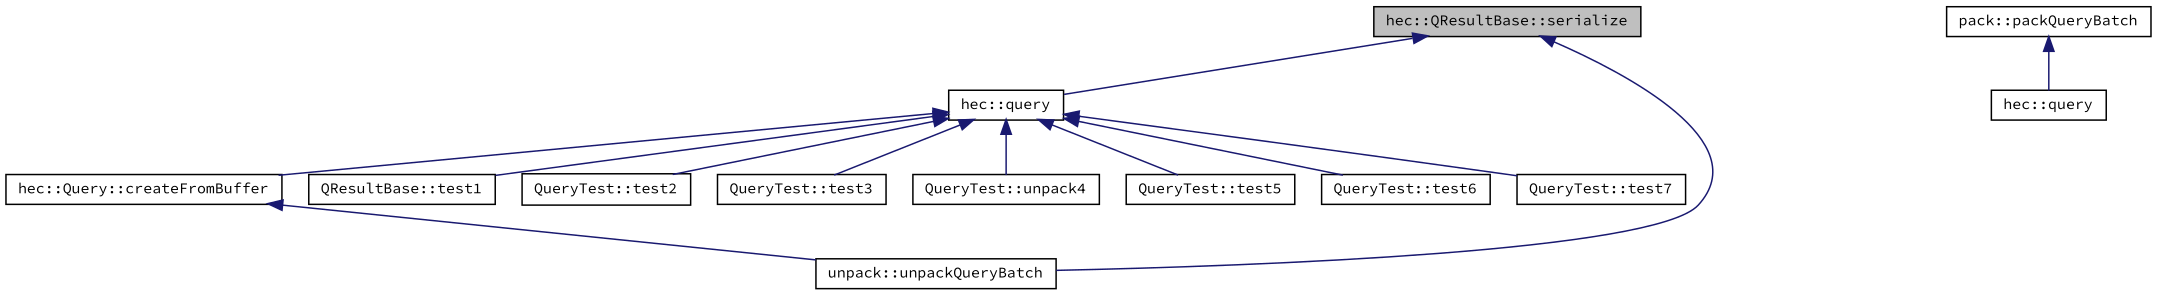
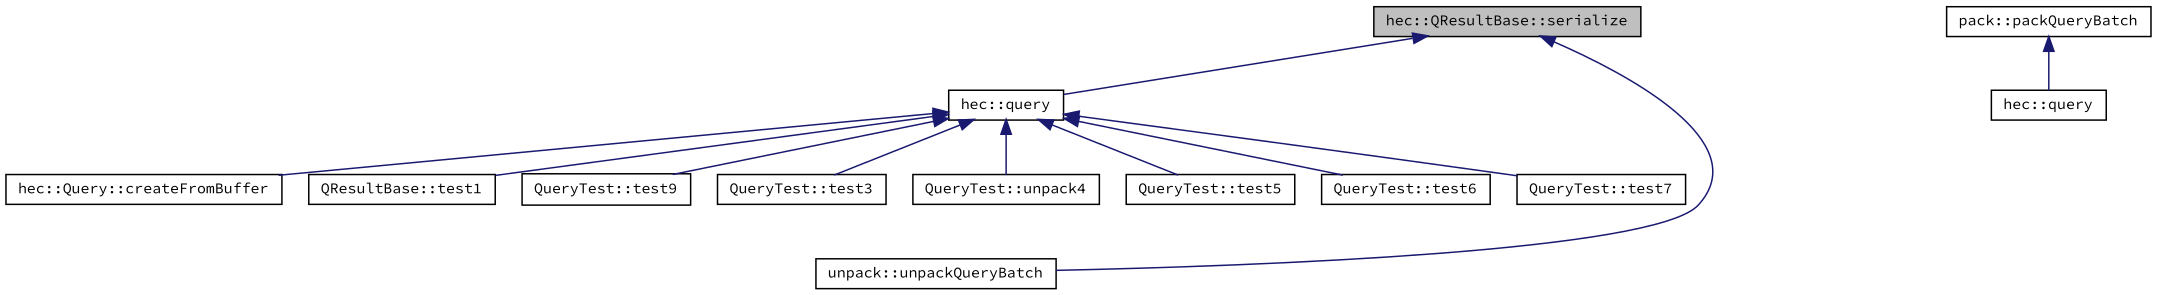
node "QueryTest::test2": label "QueryTest::test2" -> "QueryTest::test9"
edge "unpack::unpackQueryBatch" -> "hec::Query::createFromBuffer": removed
